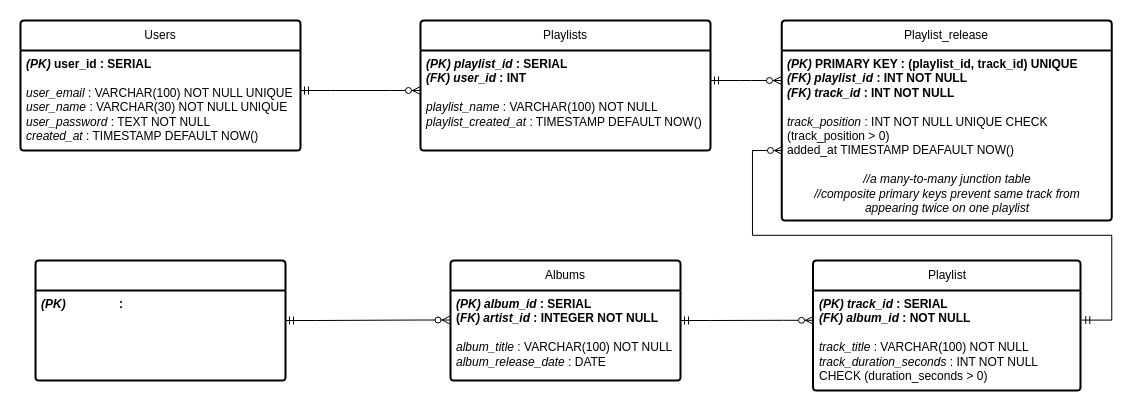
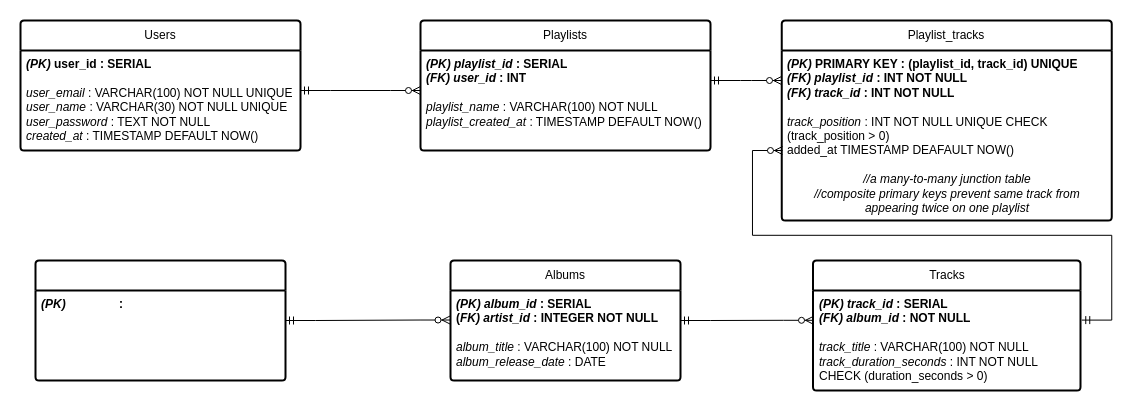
node "Playlist_release": label "Playlist_release" -> "Playlist_tracks"
node "Playlist": label "Playlist" -> "Tracks"
